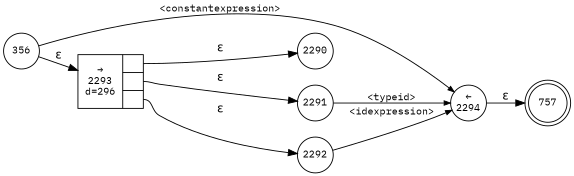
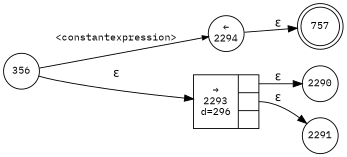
edge "2291" -> "← 2294": removed, label "<typeid>"
node "2292": removed
